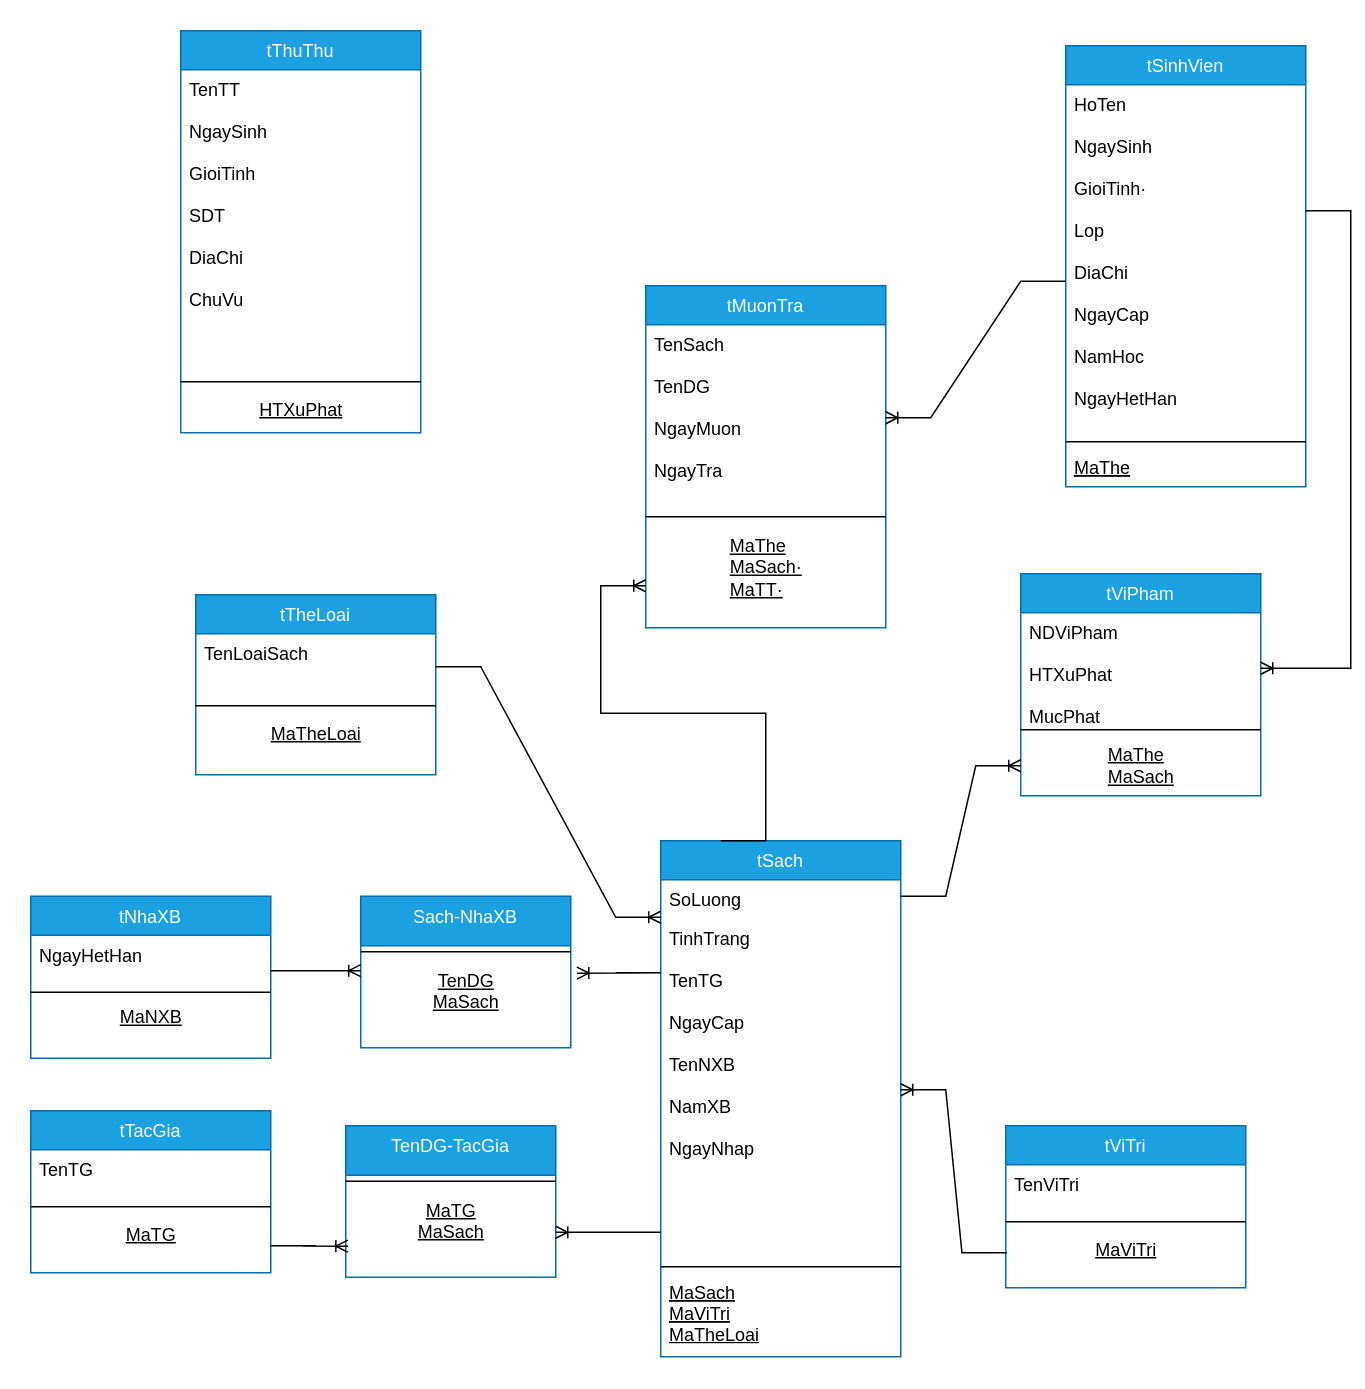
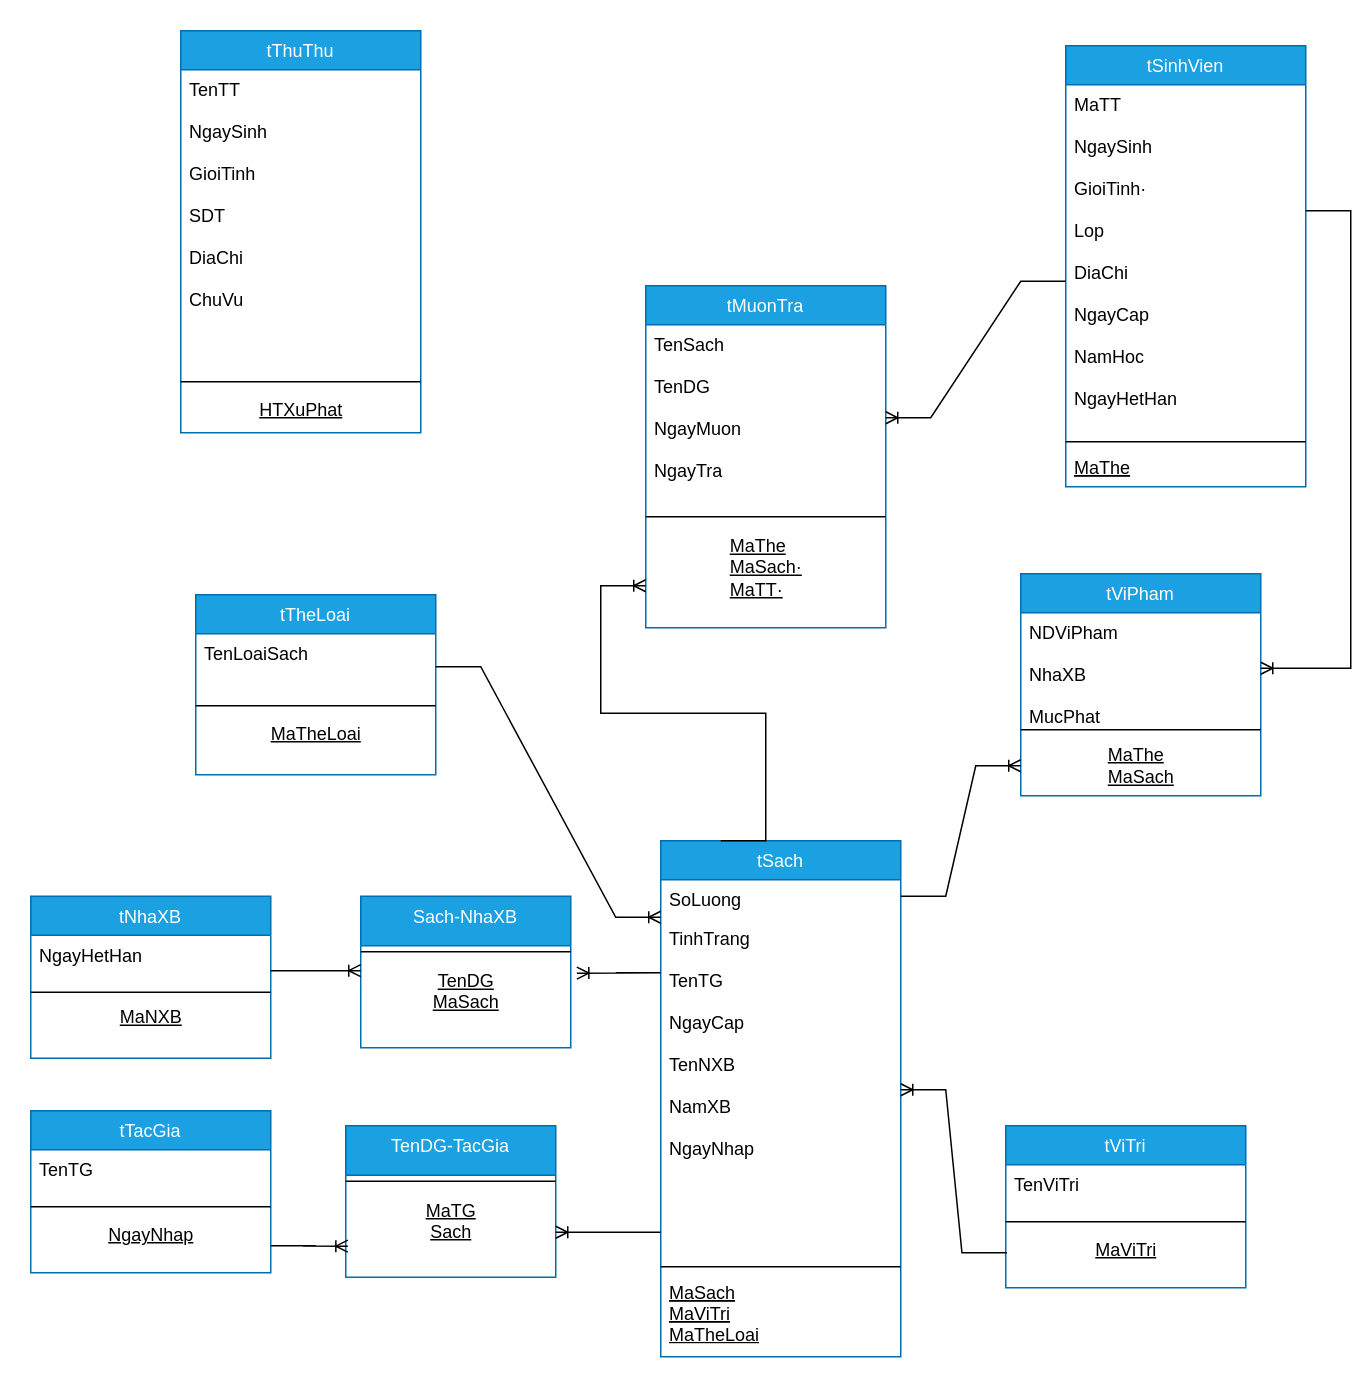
node "HoTen": label "HoTen" -> "MaTT"
node "NDViPham HTXuPhat MucPhat": label "NDViPham HTXuPhat MucPhat" -> "NDViPham NhaXB MucPhat"
node "MaTG MaSach": label "MaTG MaSach" -> "MaTG Sach"
node "MaTG": label "MaTG" -> "NgayNhap"
